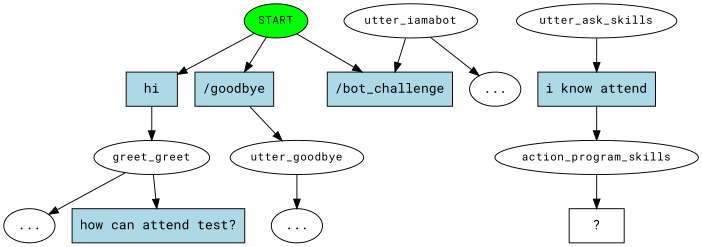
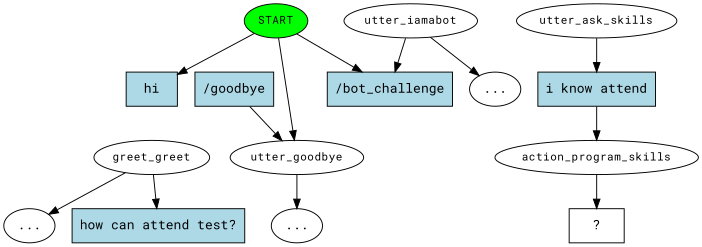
edge "START" -> "/goodbye": now "START" -> "utter_goodbye"
edge "hi" -> "greet_greet": removed
